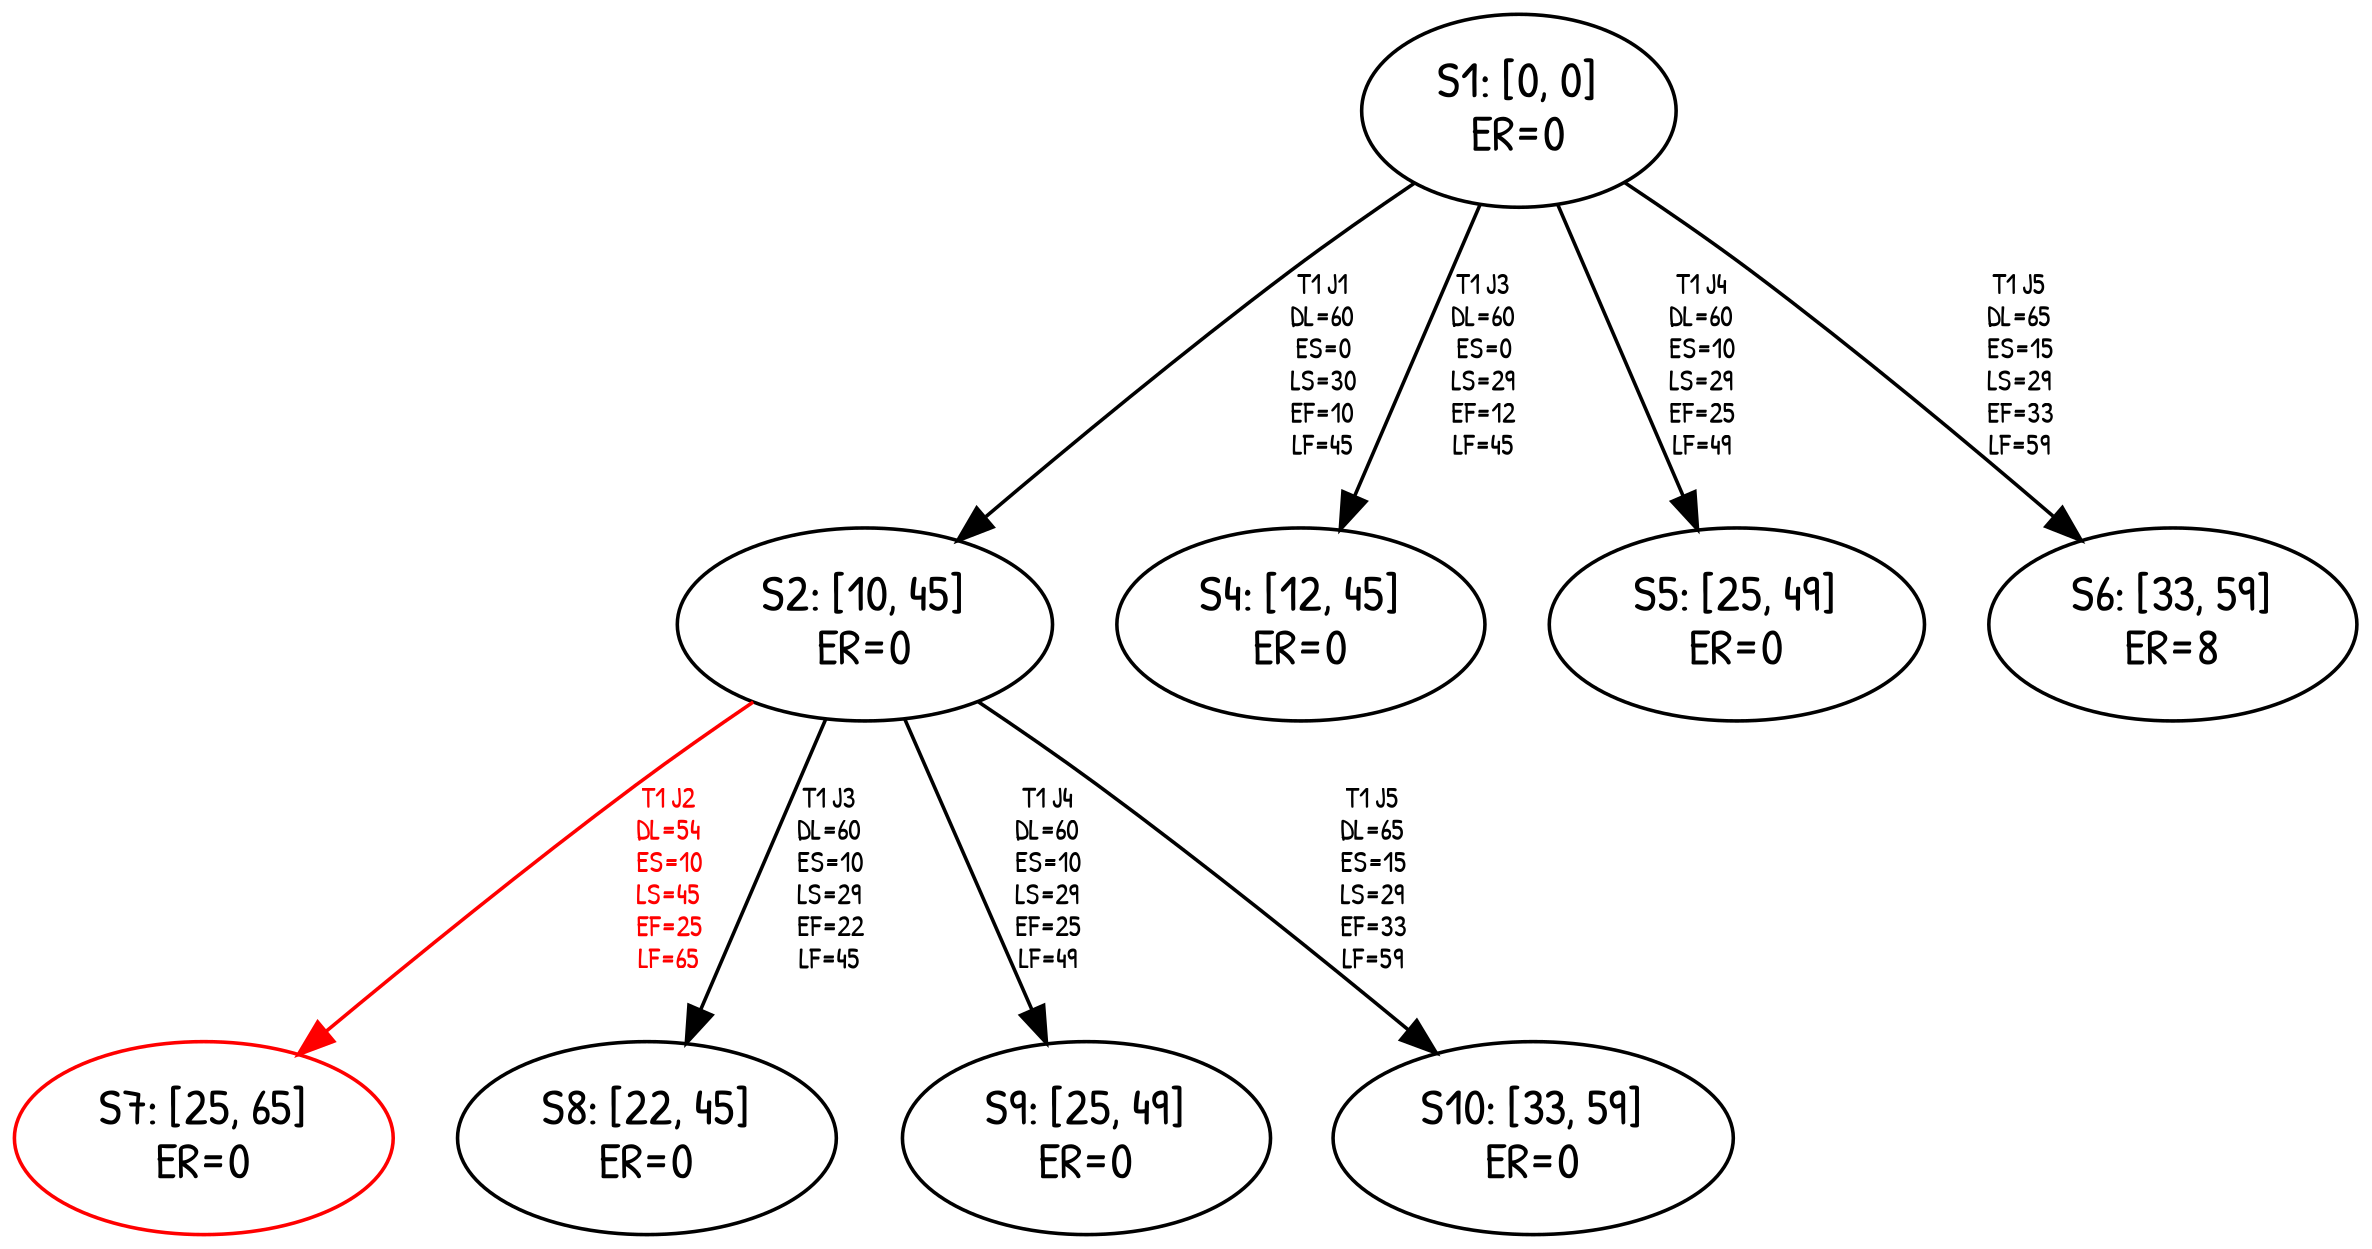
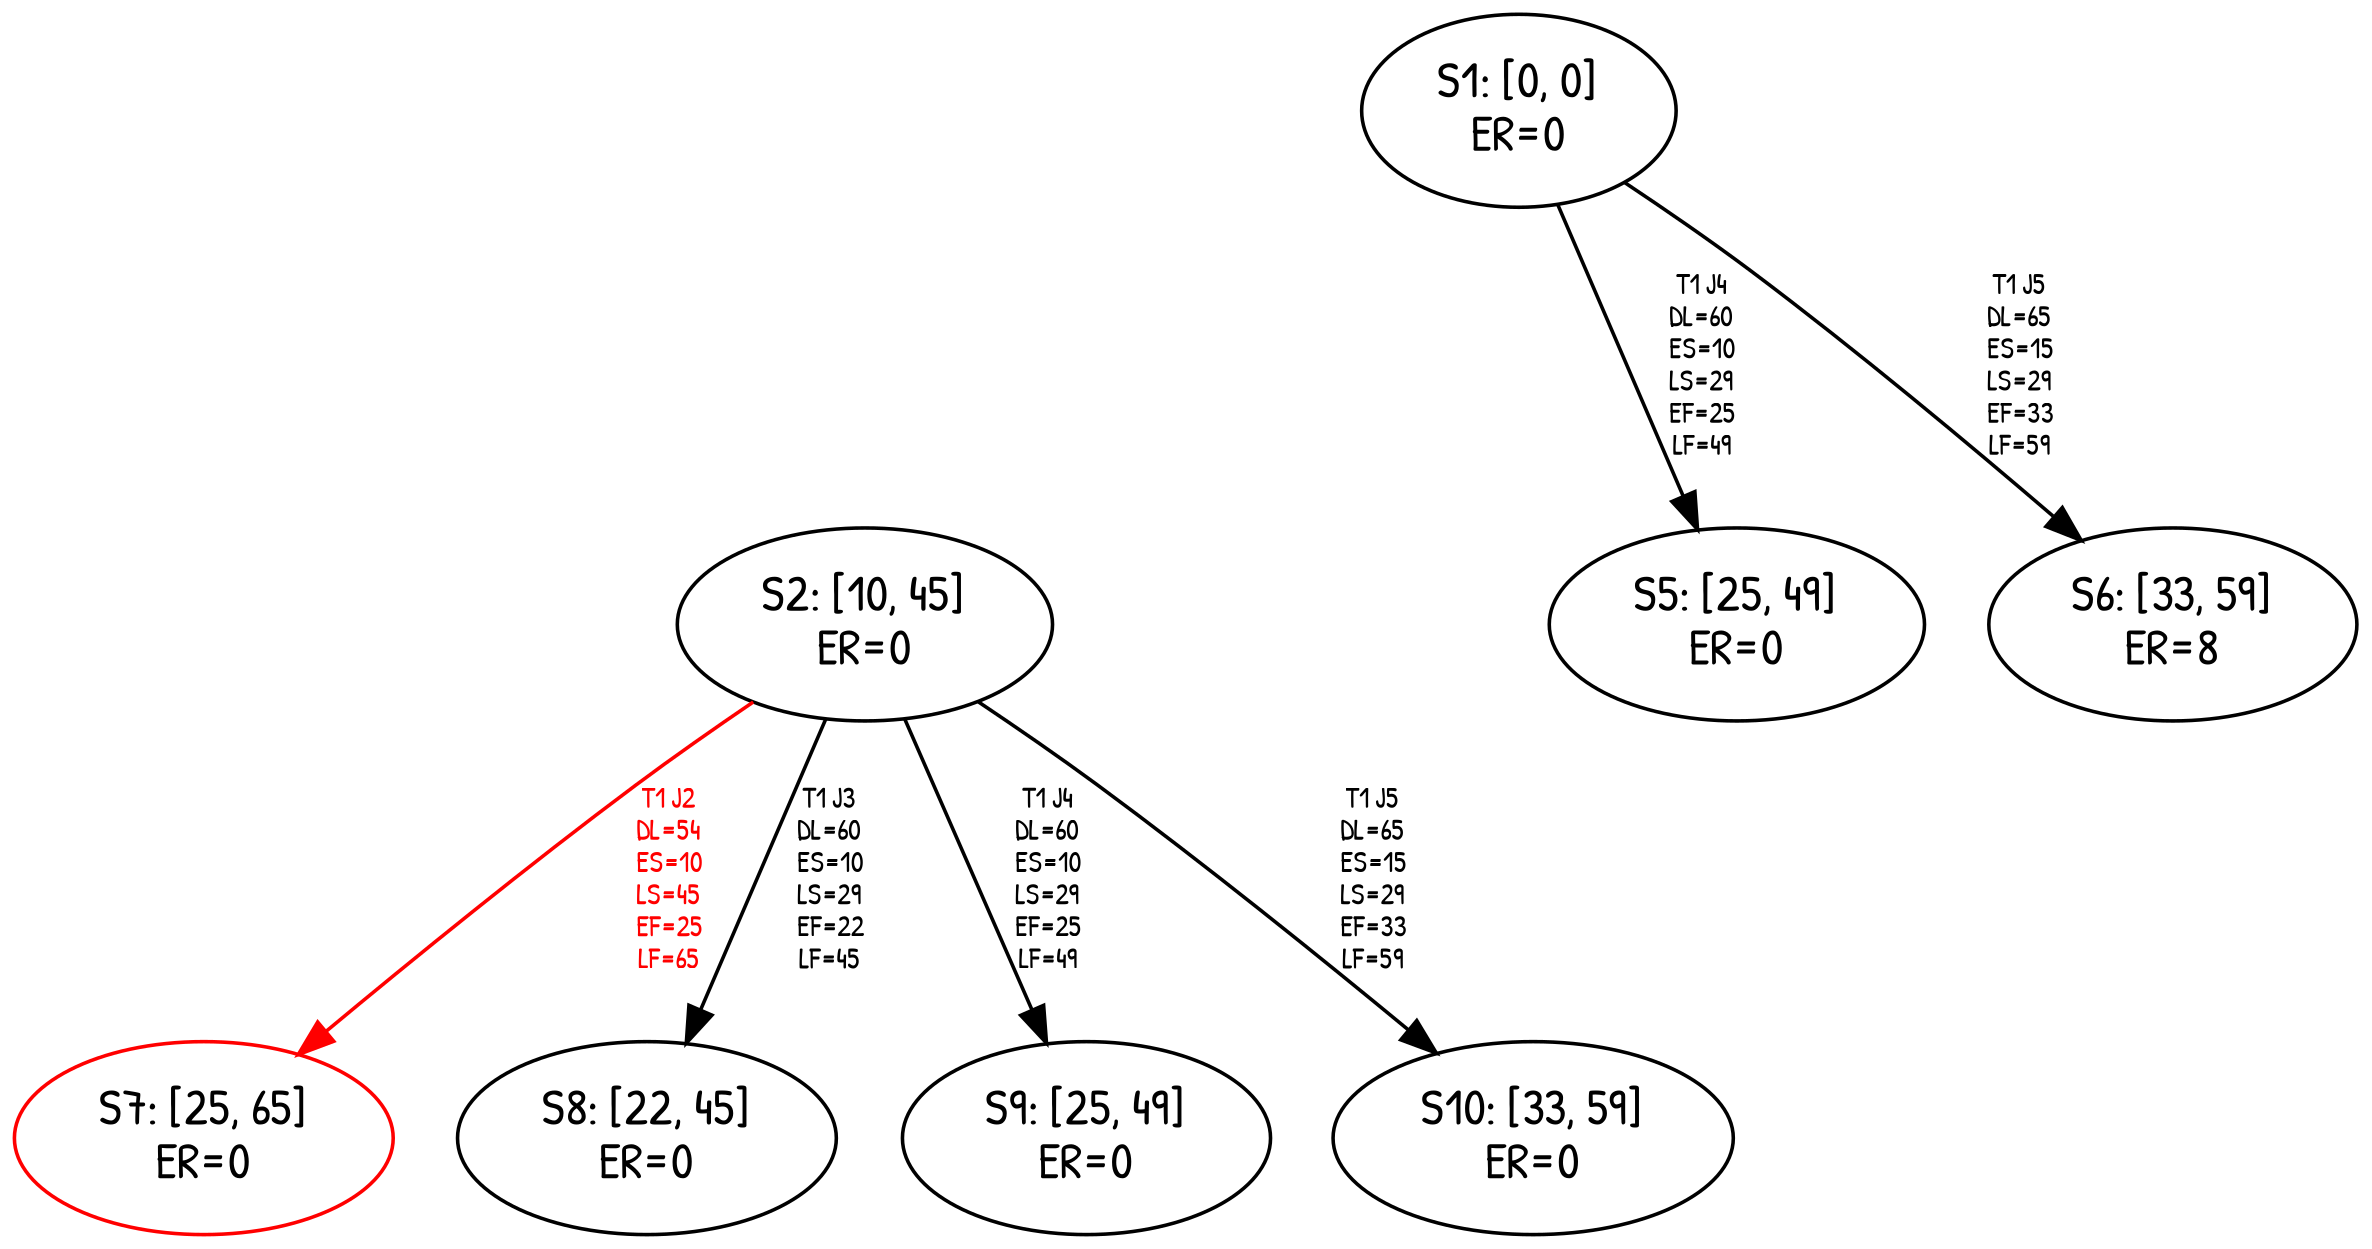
edge "S1: [0, 0] ER=0" -> "S2: [10, 45] ER=0": removed, label "T1 J1 DL=60 ES=0 LS=30 EF=10 LF=45"
node "S4: [12, 45] ER=0": removed
